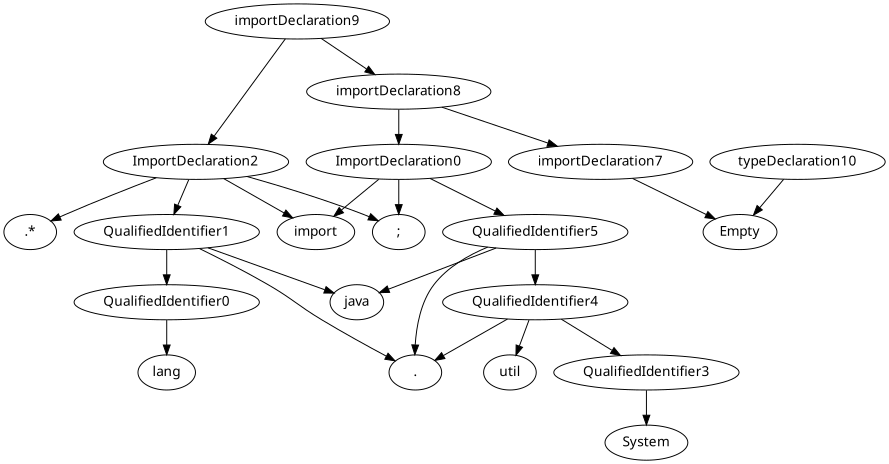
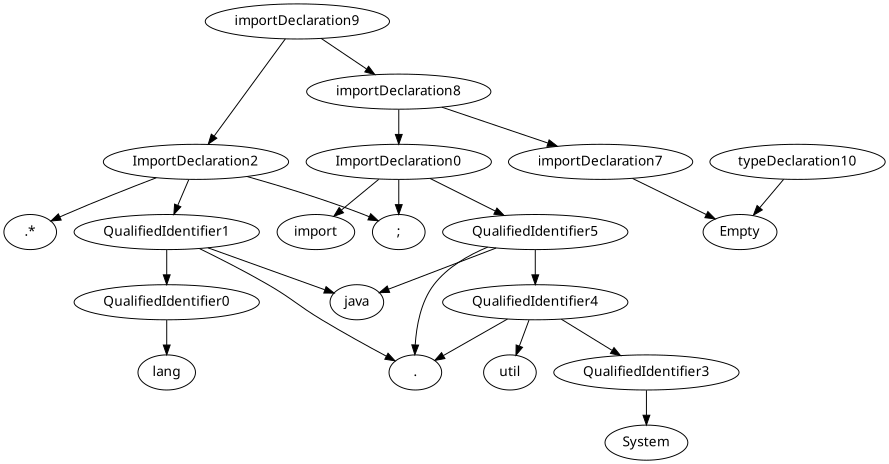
edge "ImportDeclaration2" -> "import": removed
